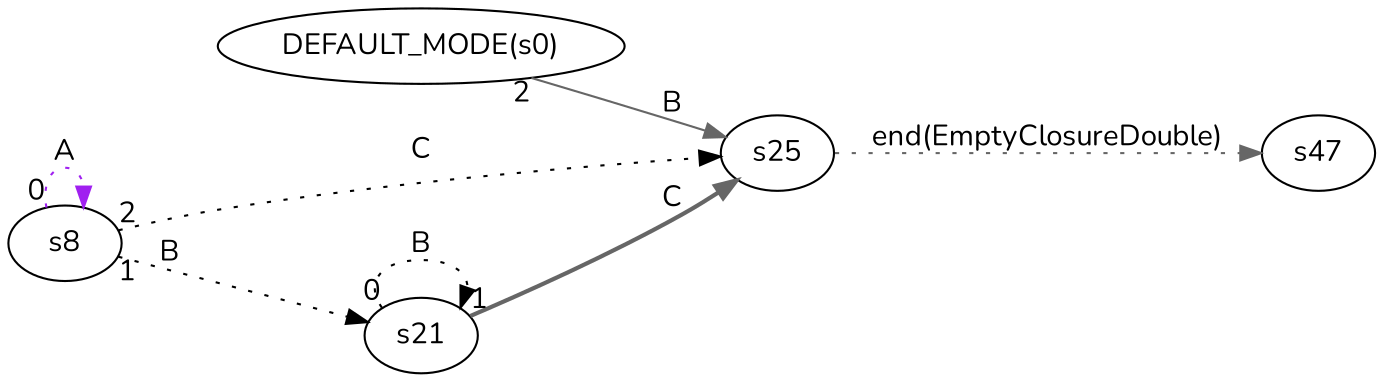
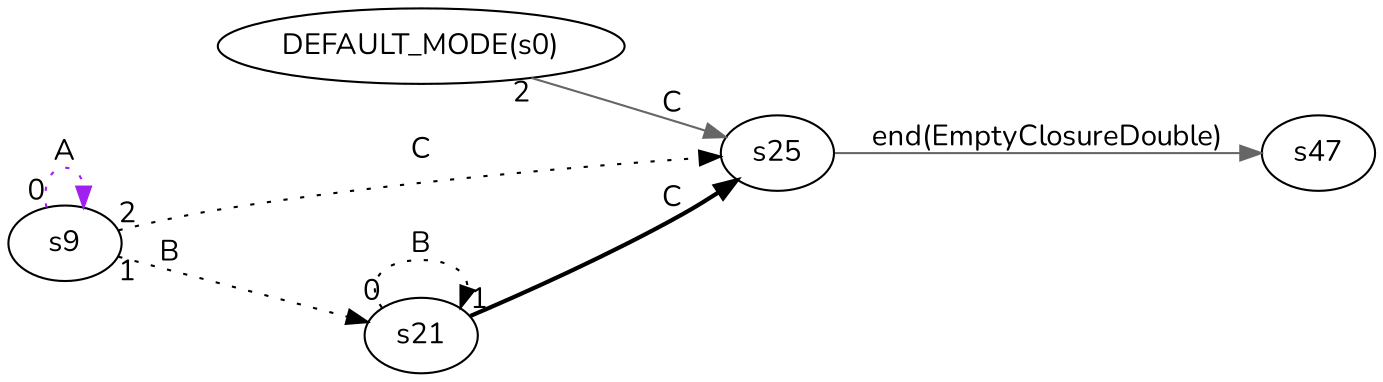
edge "DEFAULT_MODE(s0)" -> "s25": label "B" -> "C"
edge "s25" -> "s47": style dotted -> solid
node "s8": label "s8" -> "s9"
edge "s21" -> "s25": color gray40 -> black
